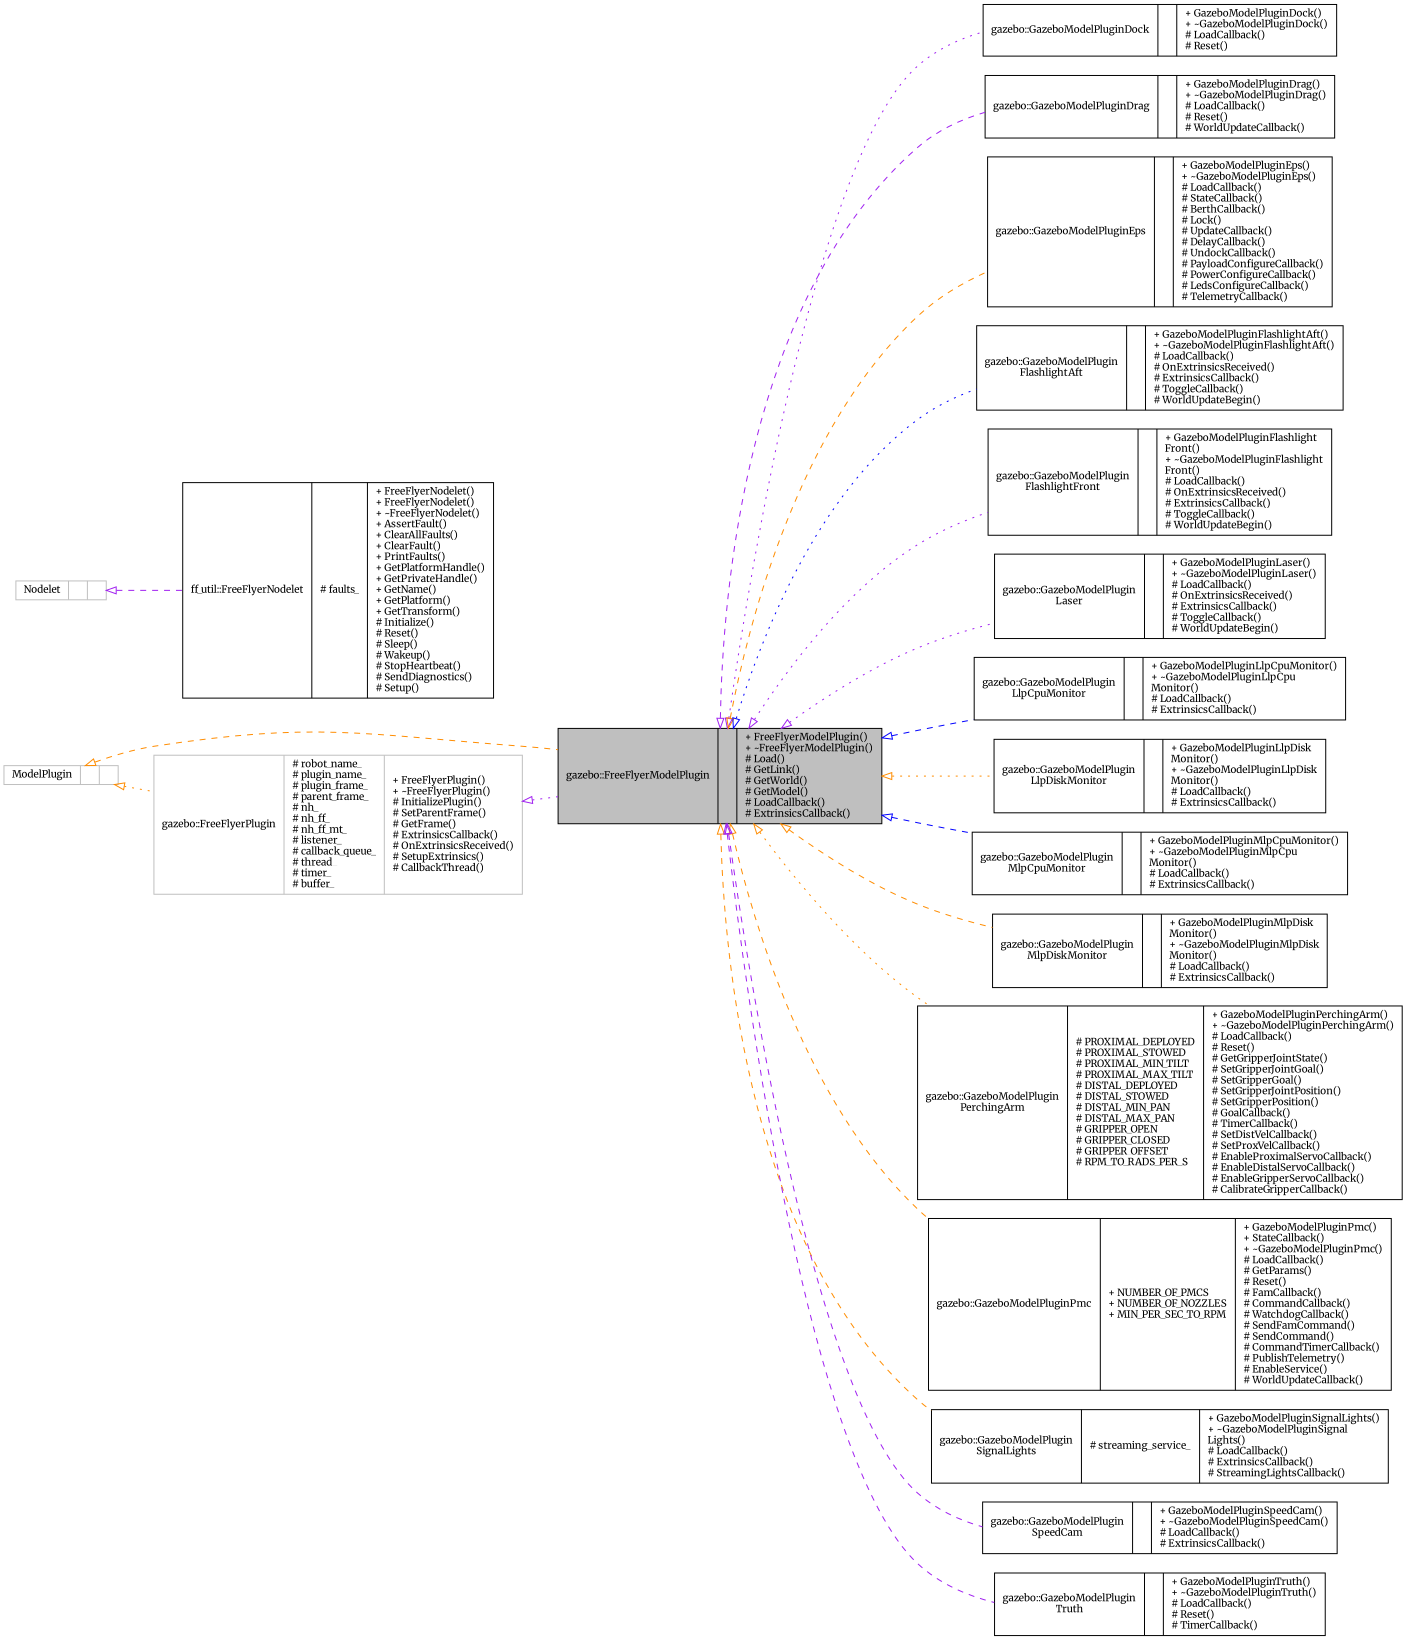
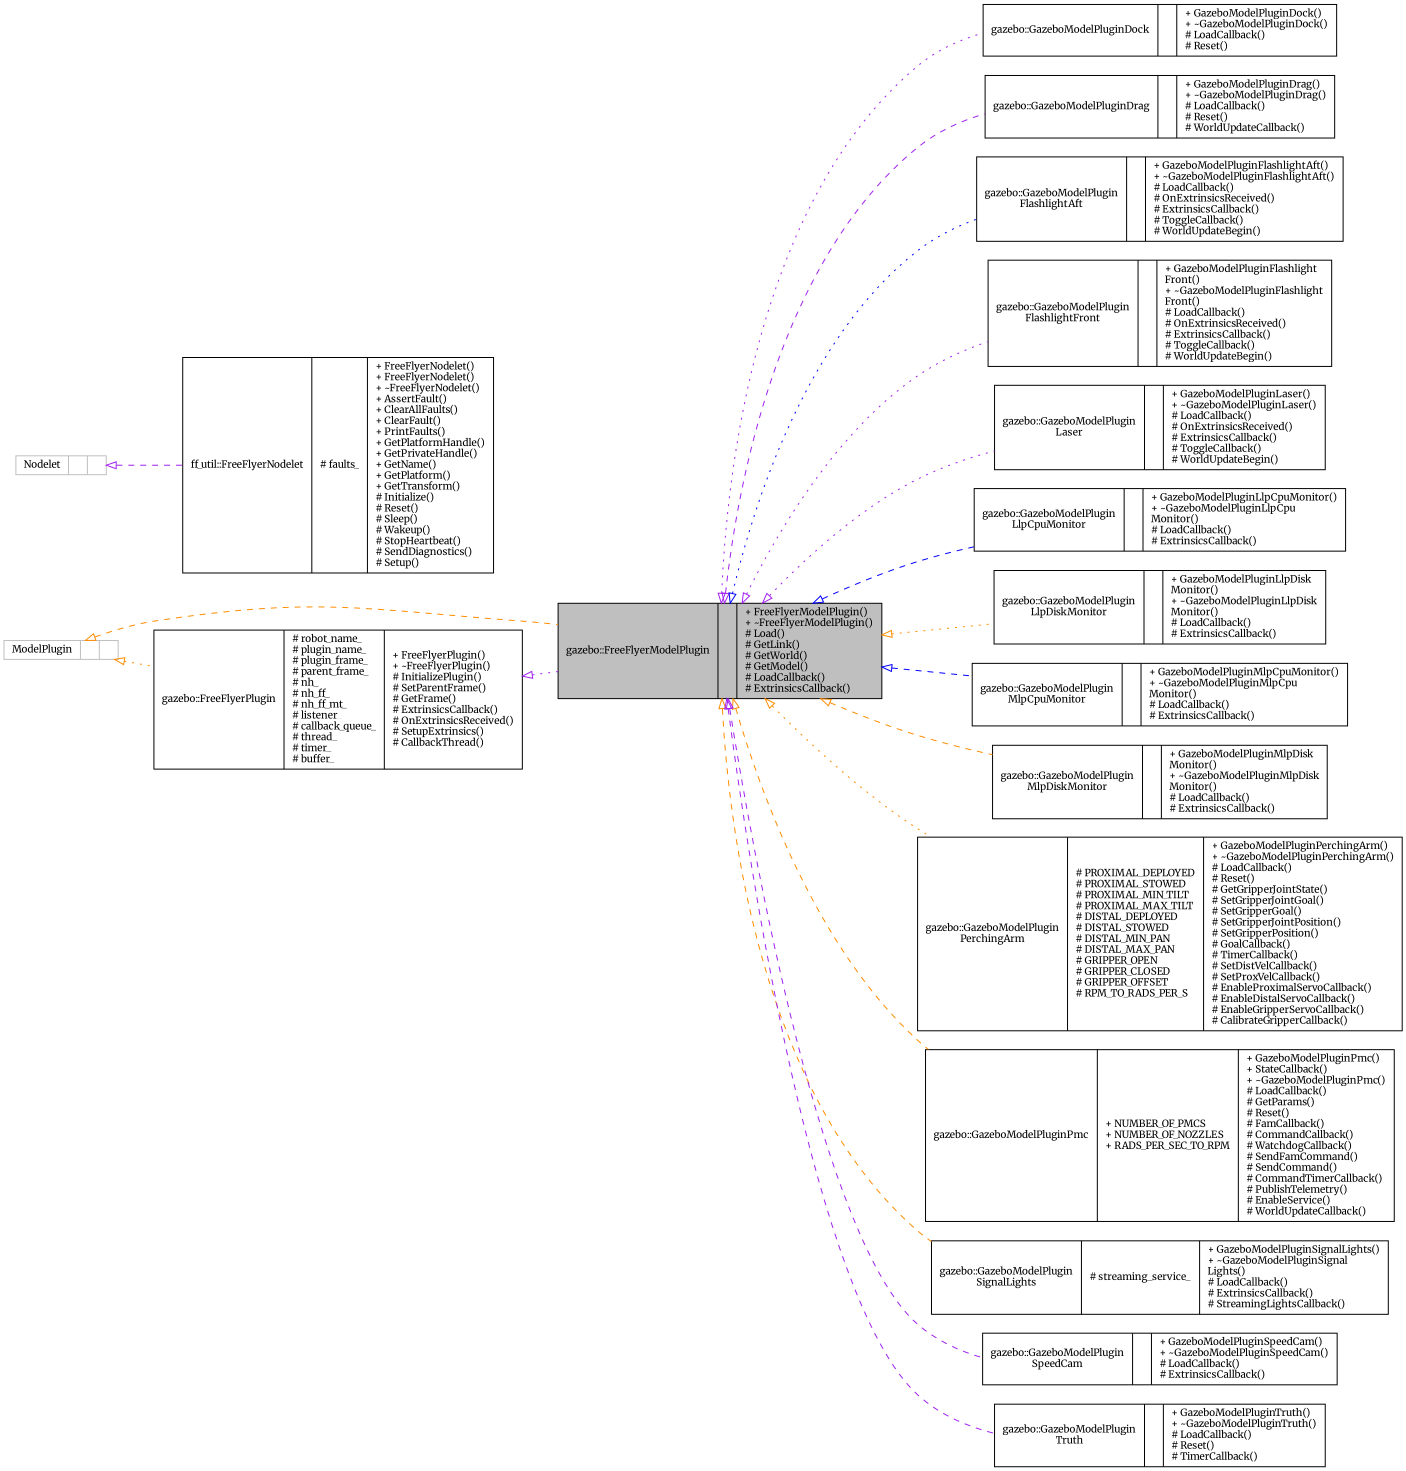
node "gazebo::GazeboModelPluginEps": removed
node "gazebo::FreeFlyerPlugin": color grey75 -> black
node "gazebo::GazeboModelPluginPmc": text "+ MIN_PER_SEC_TO_RPM" -> "+ RADS_PER_SEC_TO_RPM"
